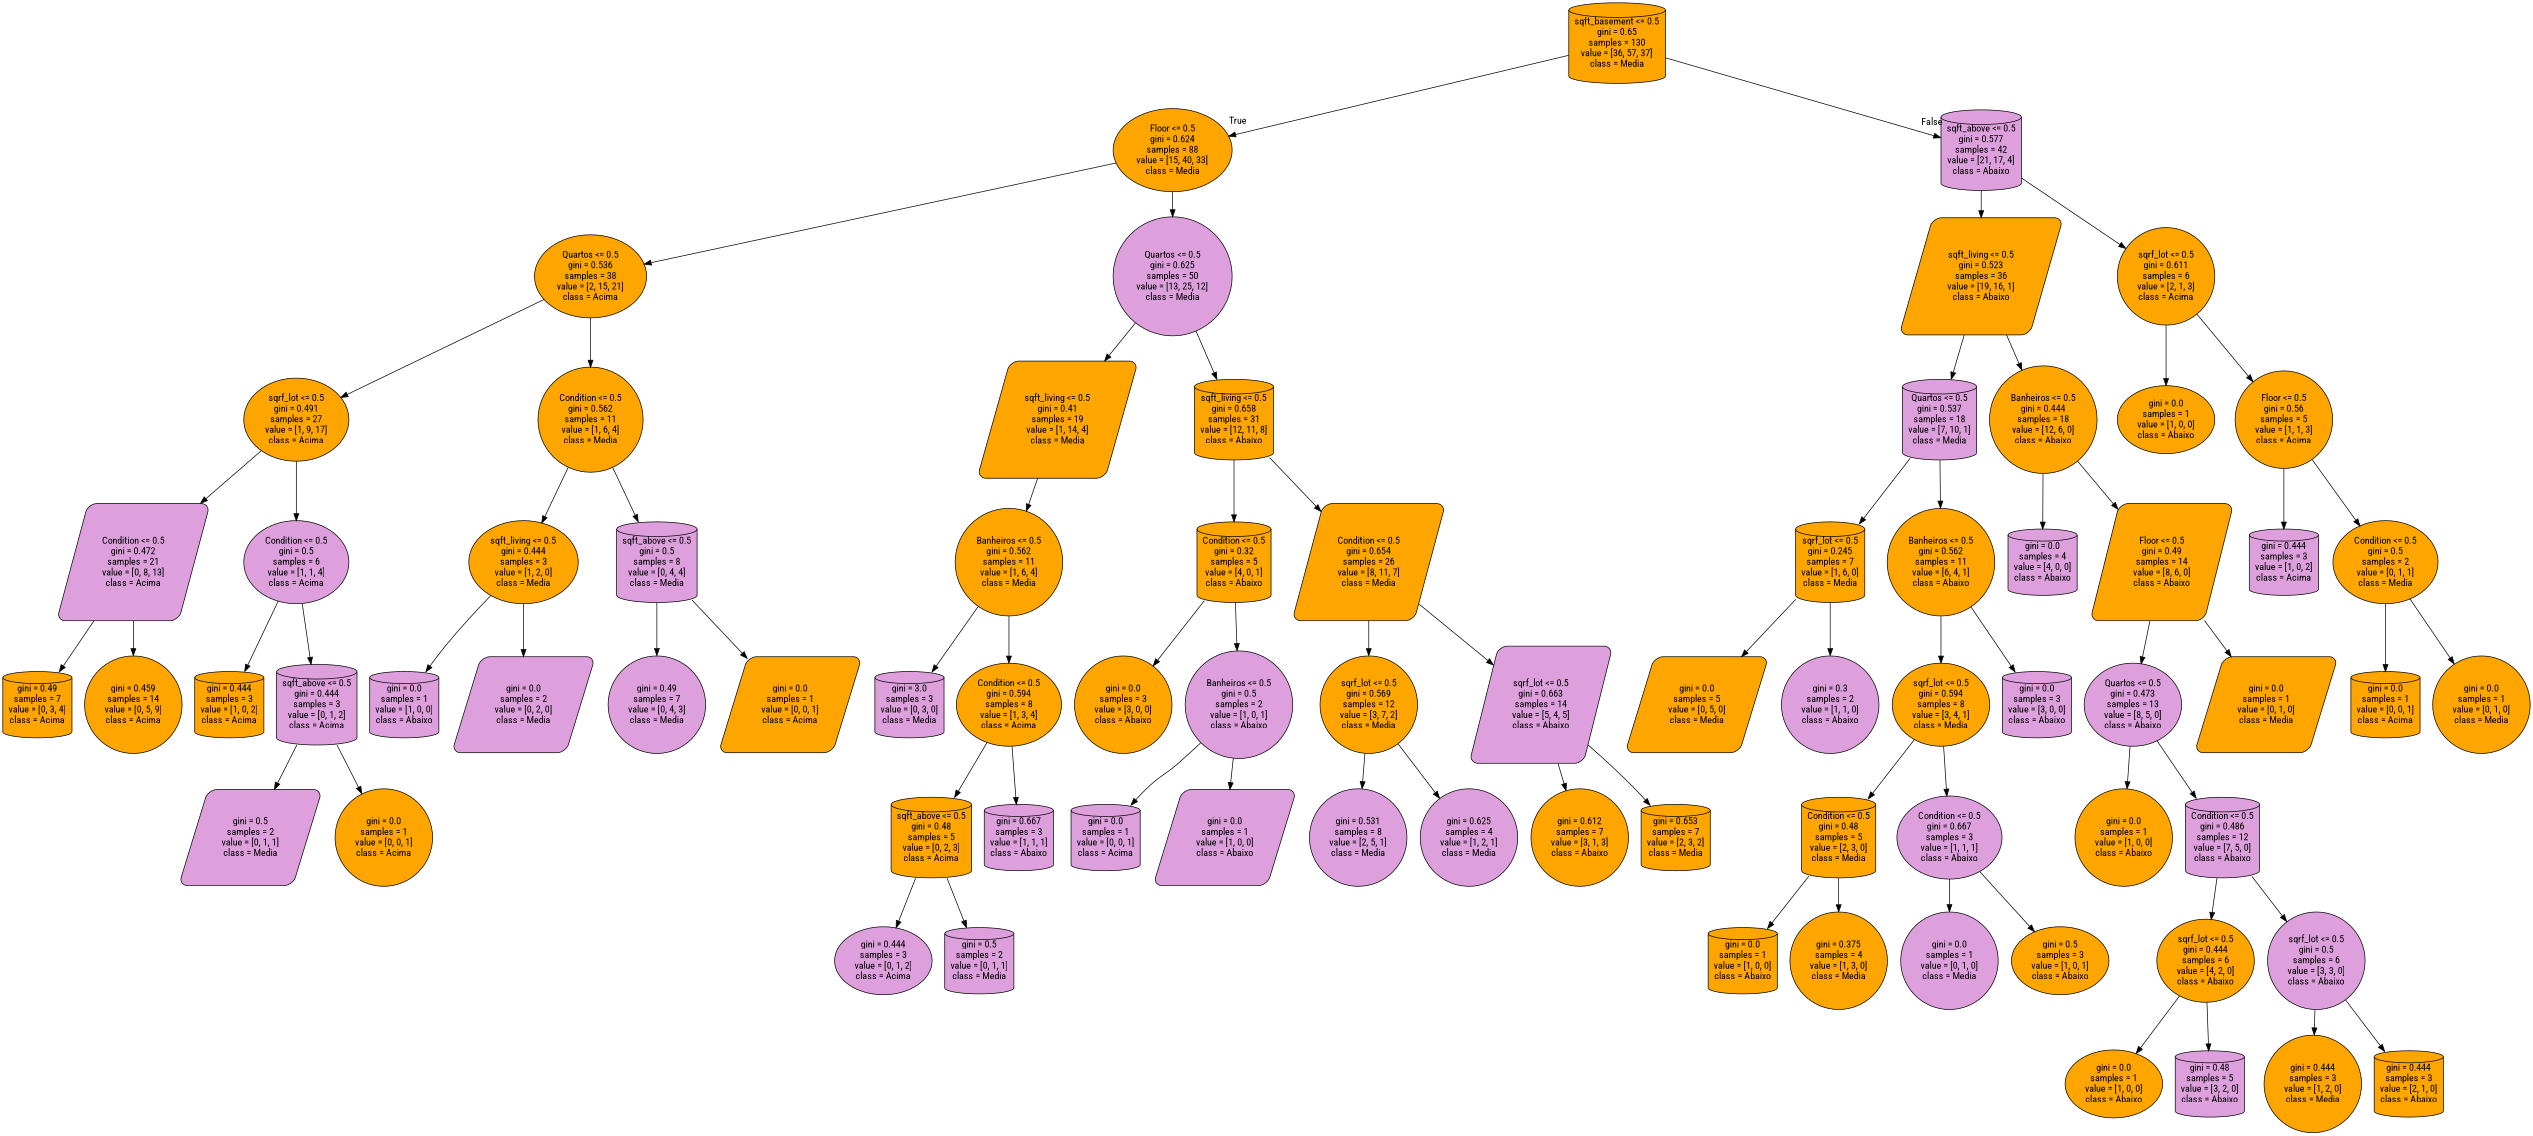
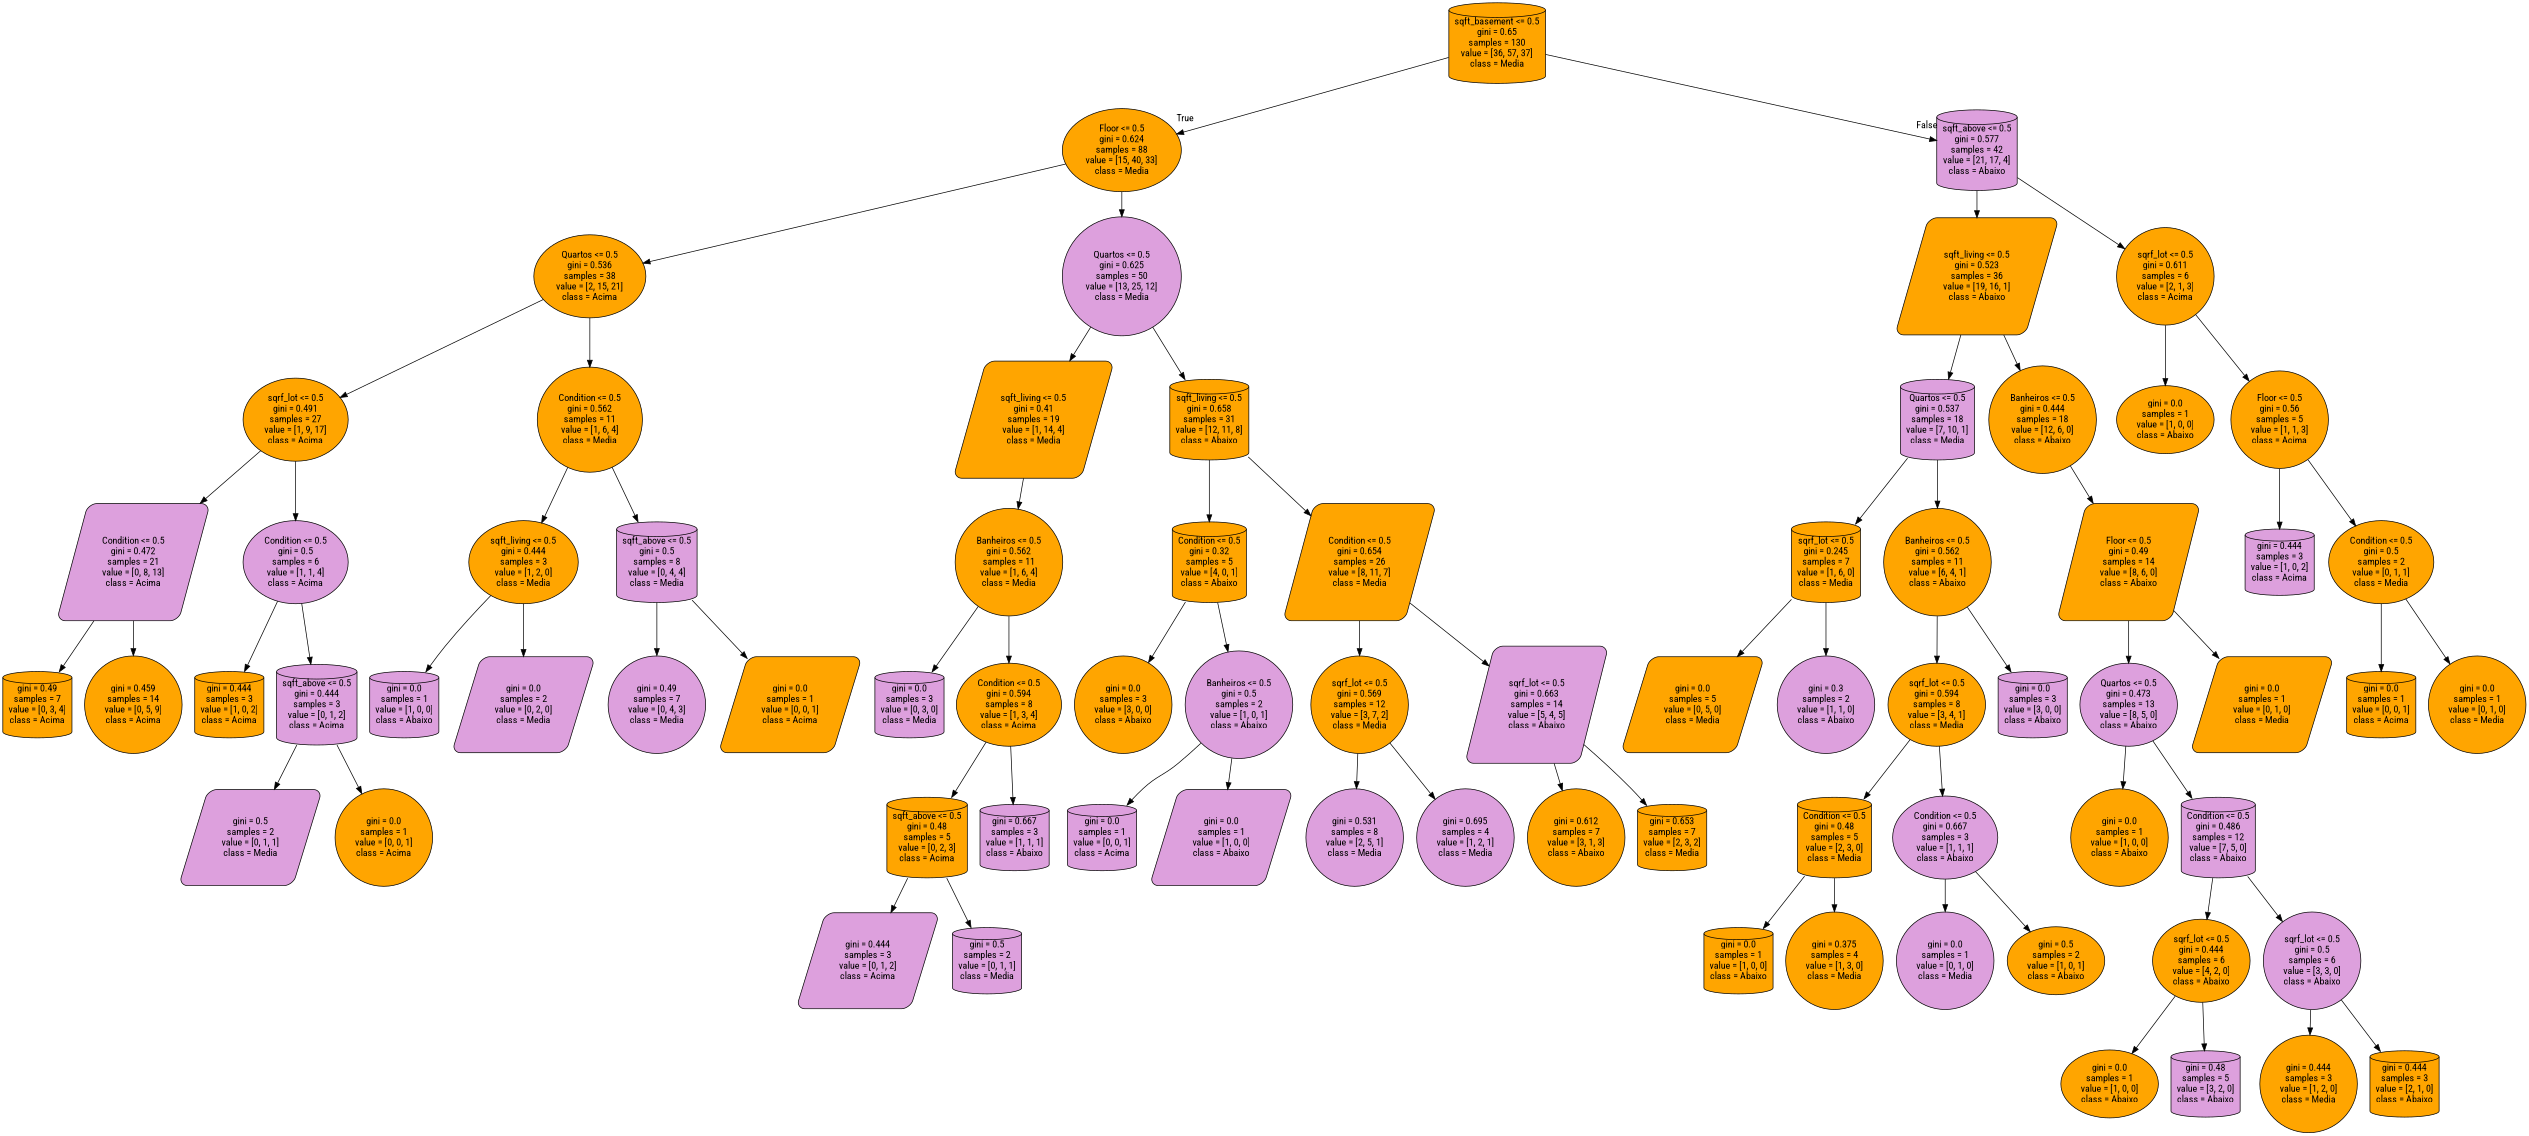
node "gini = 0.0 samples = 4 value = [4, 0, 0] class = Abaixo": removed
node "gini = 3.0 samples = 3 value = [0, 3, 0] class = Media": label "gini = 3.0 samples = 3 value = [0, 3, 0] class = Media" -> "gini = 0.0 samples = 3 value = [0, 3, 0] class = Media"
node "gini = 0.625 samples = 4 value = [1, 2, 1] class = Media": label "gini = 0.625 samples = 4 value = [1, 2, 1] class = Media" -> "gini = 0.695 samples = 4 value = [1, 2, 1] class = Media"
node "gini = 0.444 samples = 3 value = [0, 1, 2] class = Acima": shape ellipse -> parallelogram
node "gini = 0.5 samples = 3 value = [1, 0, 1] class = Abaixo": label "gini = 0.5 samples = 3 value = [1, 0, 1] class = Abaixo" -> "gini = 0.5 samples = 2 value = [1, 0, 1] class = Abaixo"
